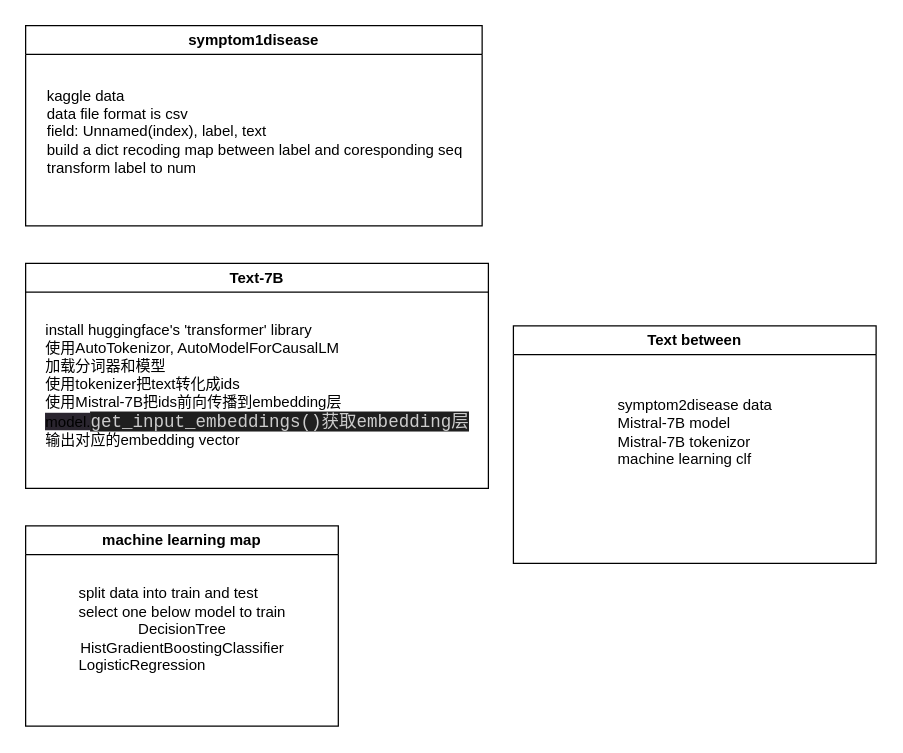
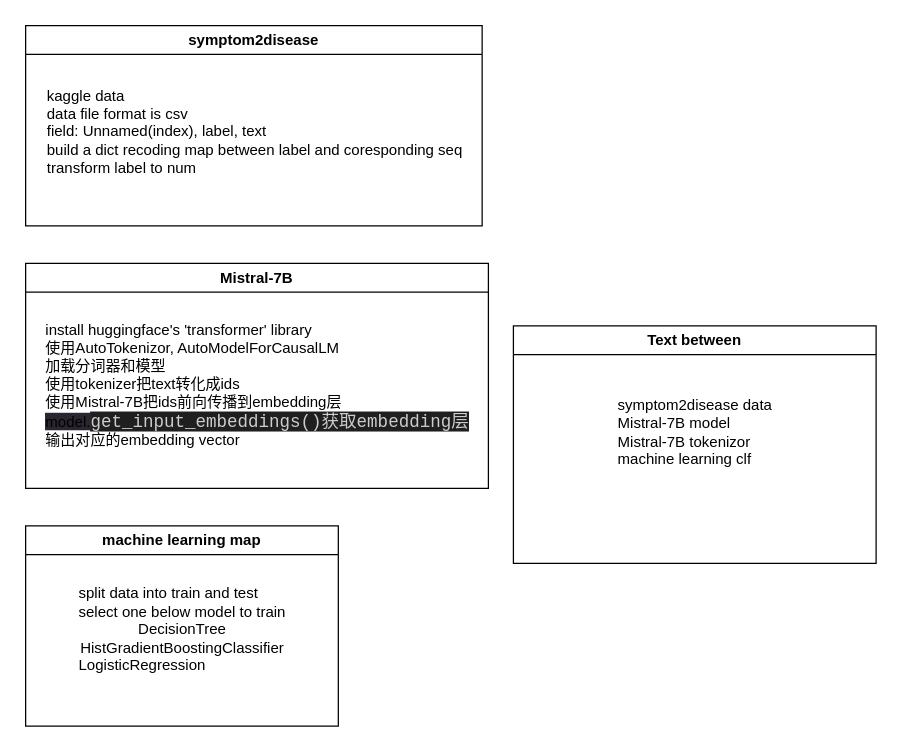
node "symptom1disease": label "symptom1disease" -> "symptom2disease"
node "Text-7B": label "Text-7B" -> "Mistral-7B"
